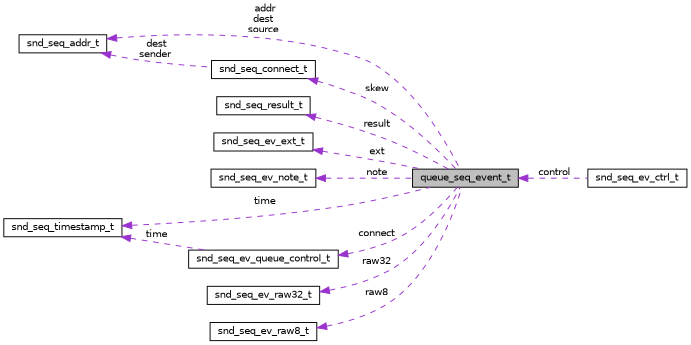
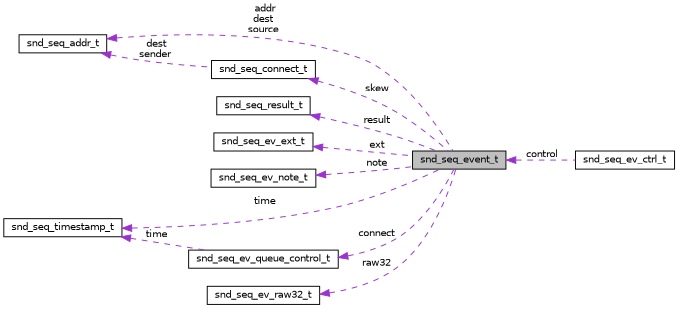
node "queue_seq_event_t": label "queue_seq_event_t" -> "snd_seq_event_t"
node "snd_seq_ev_raw8_t": removed
